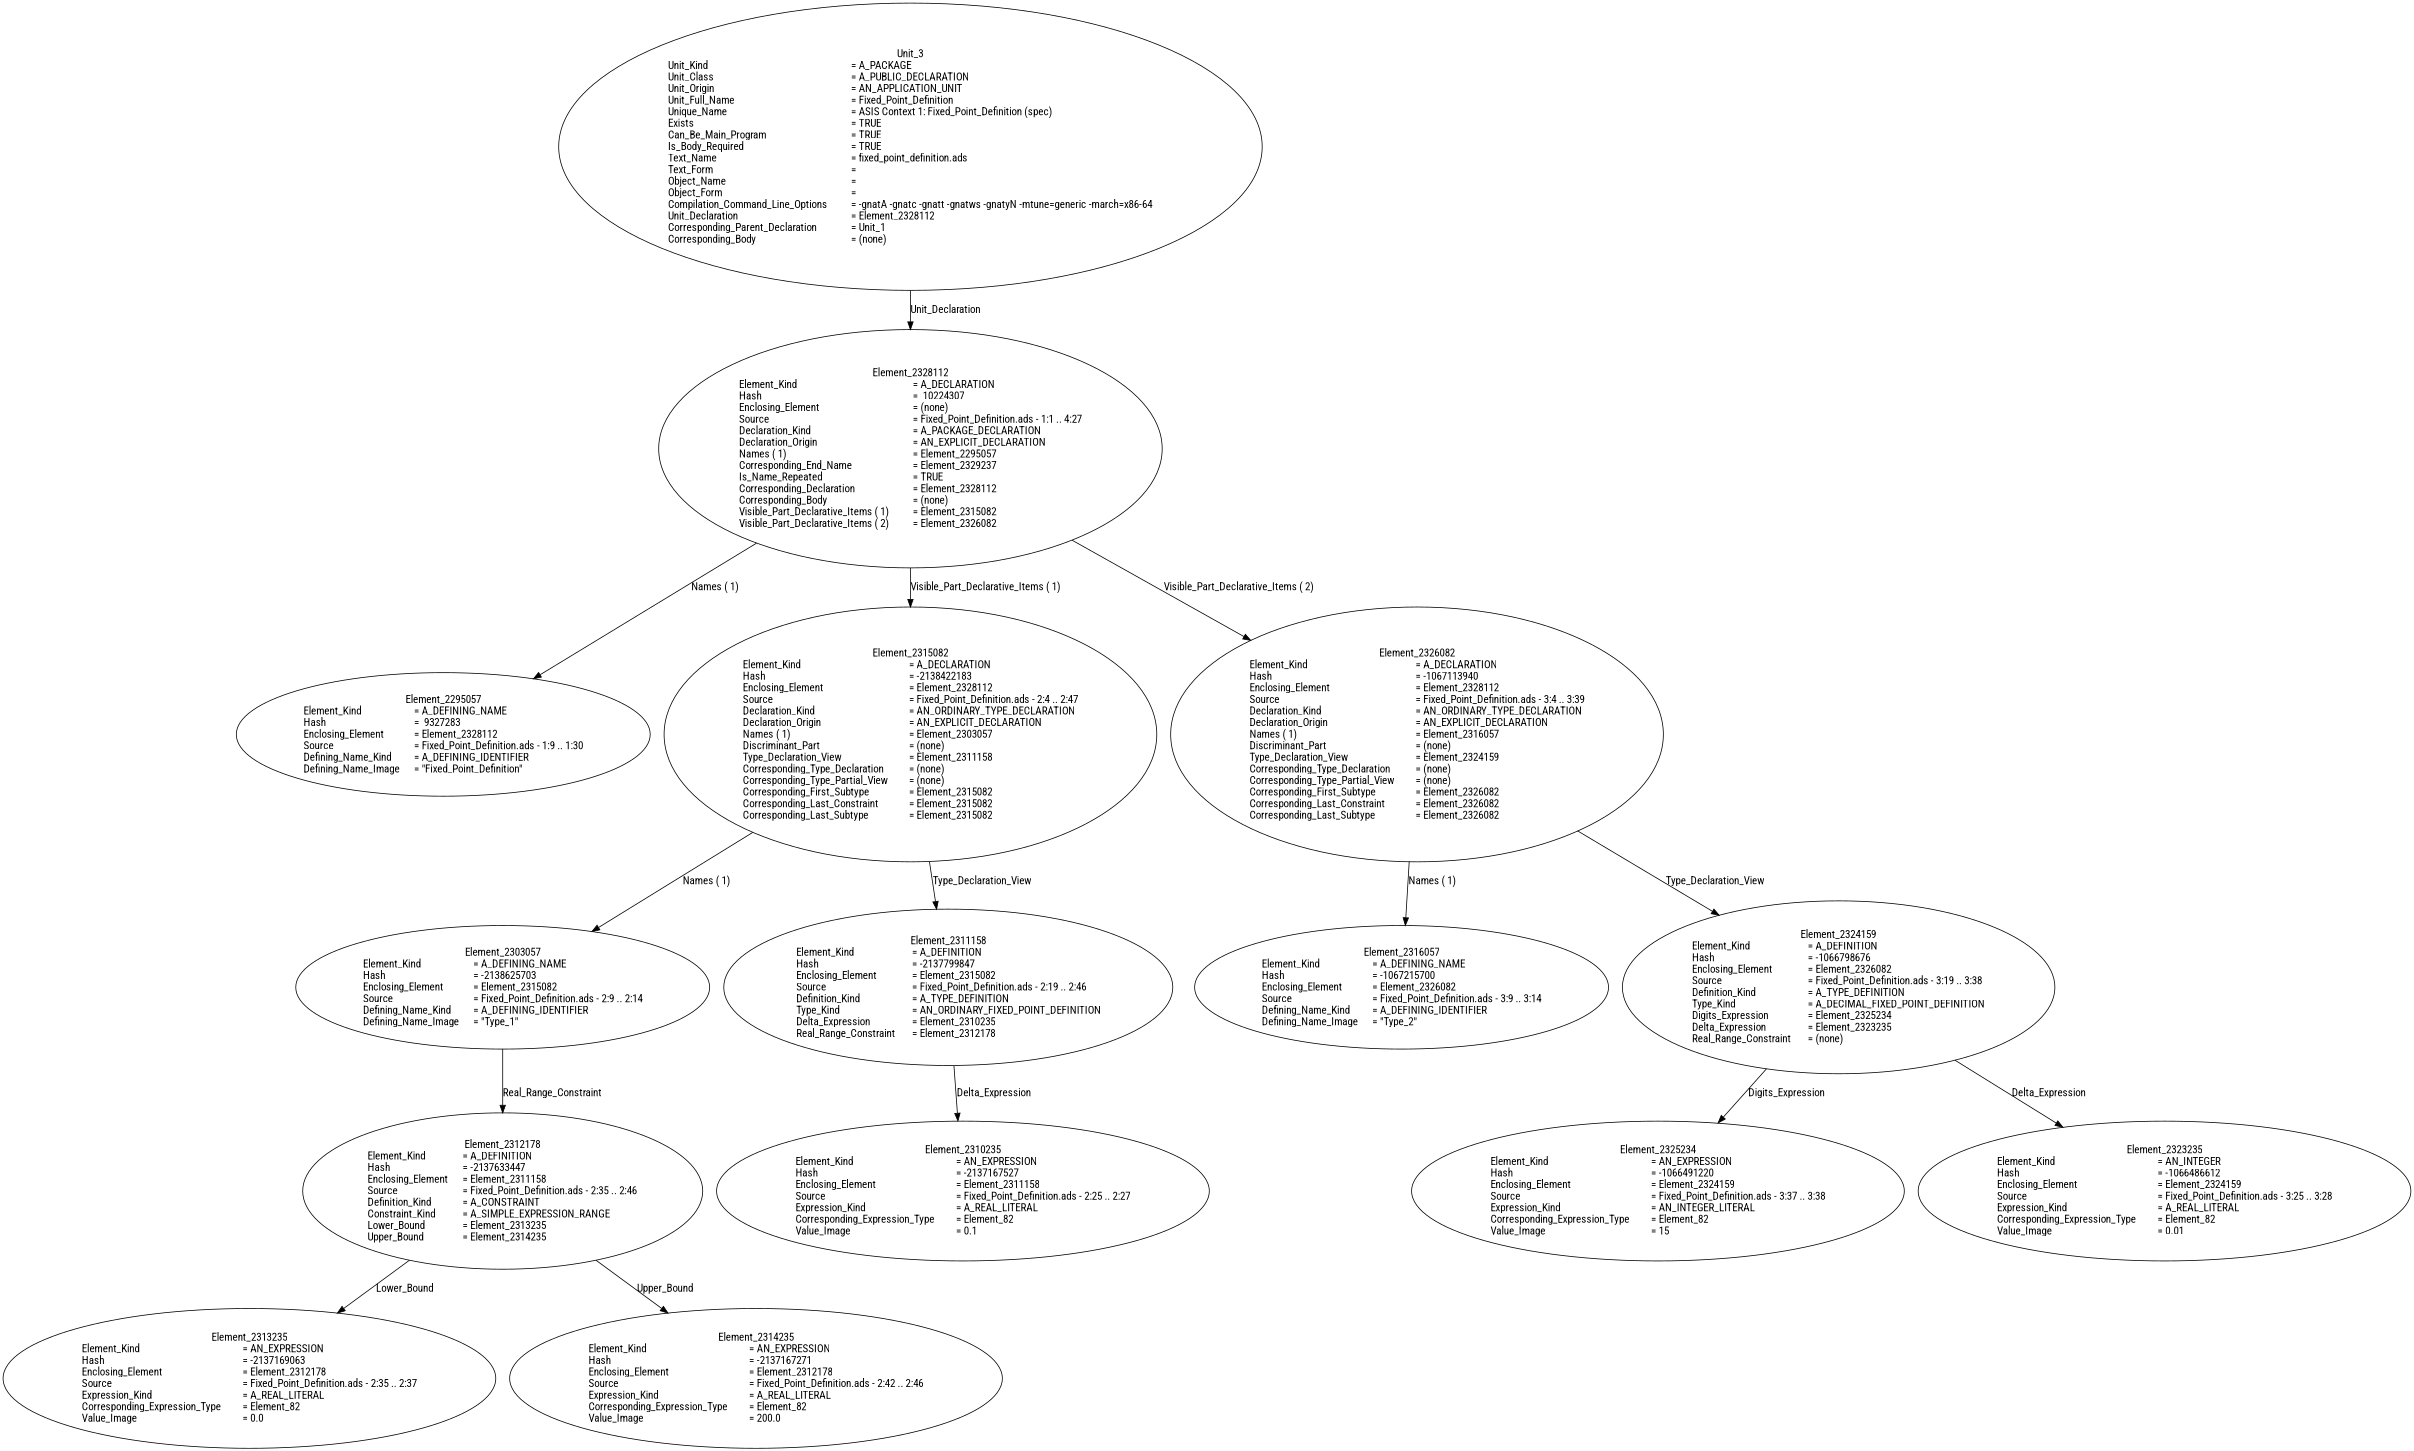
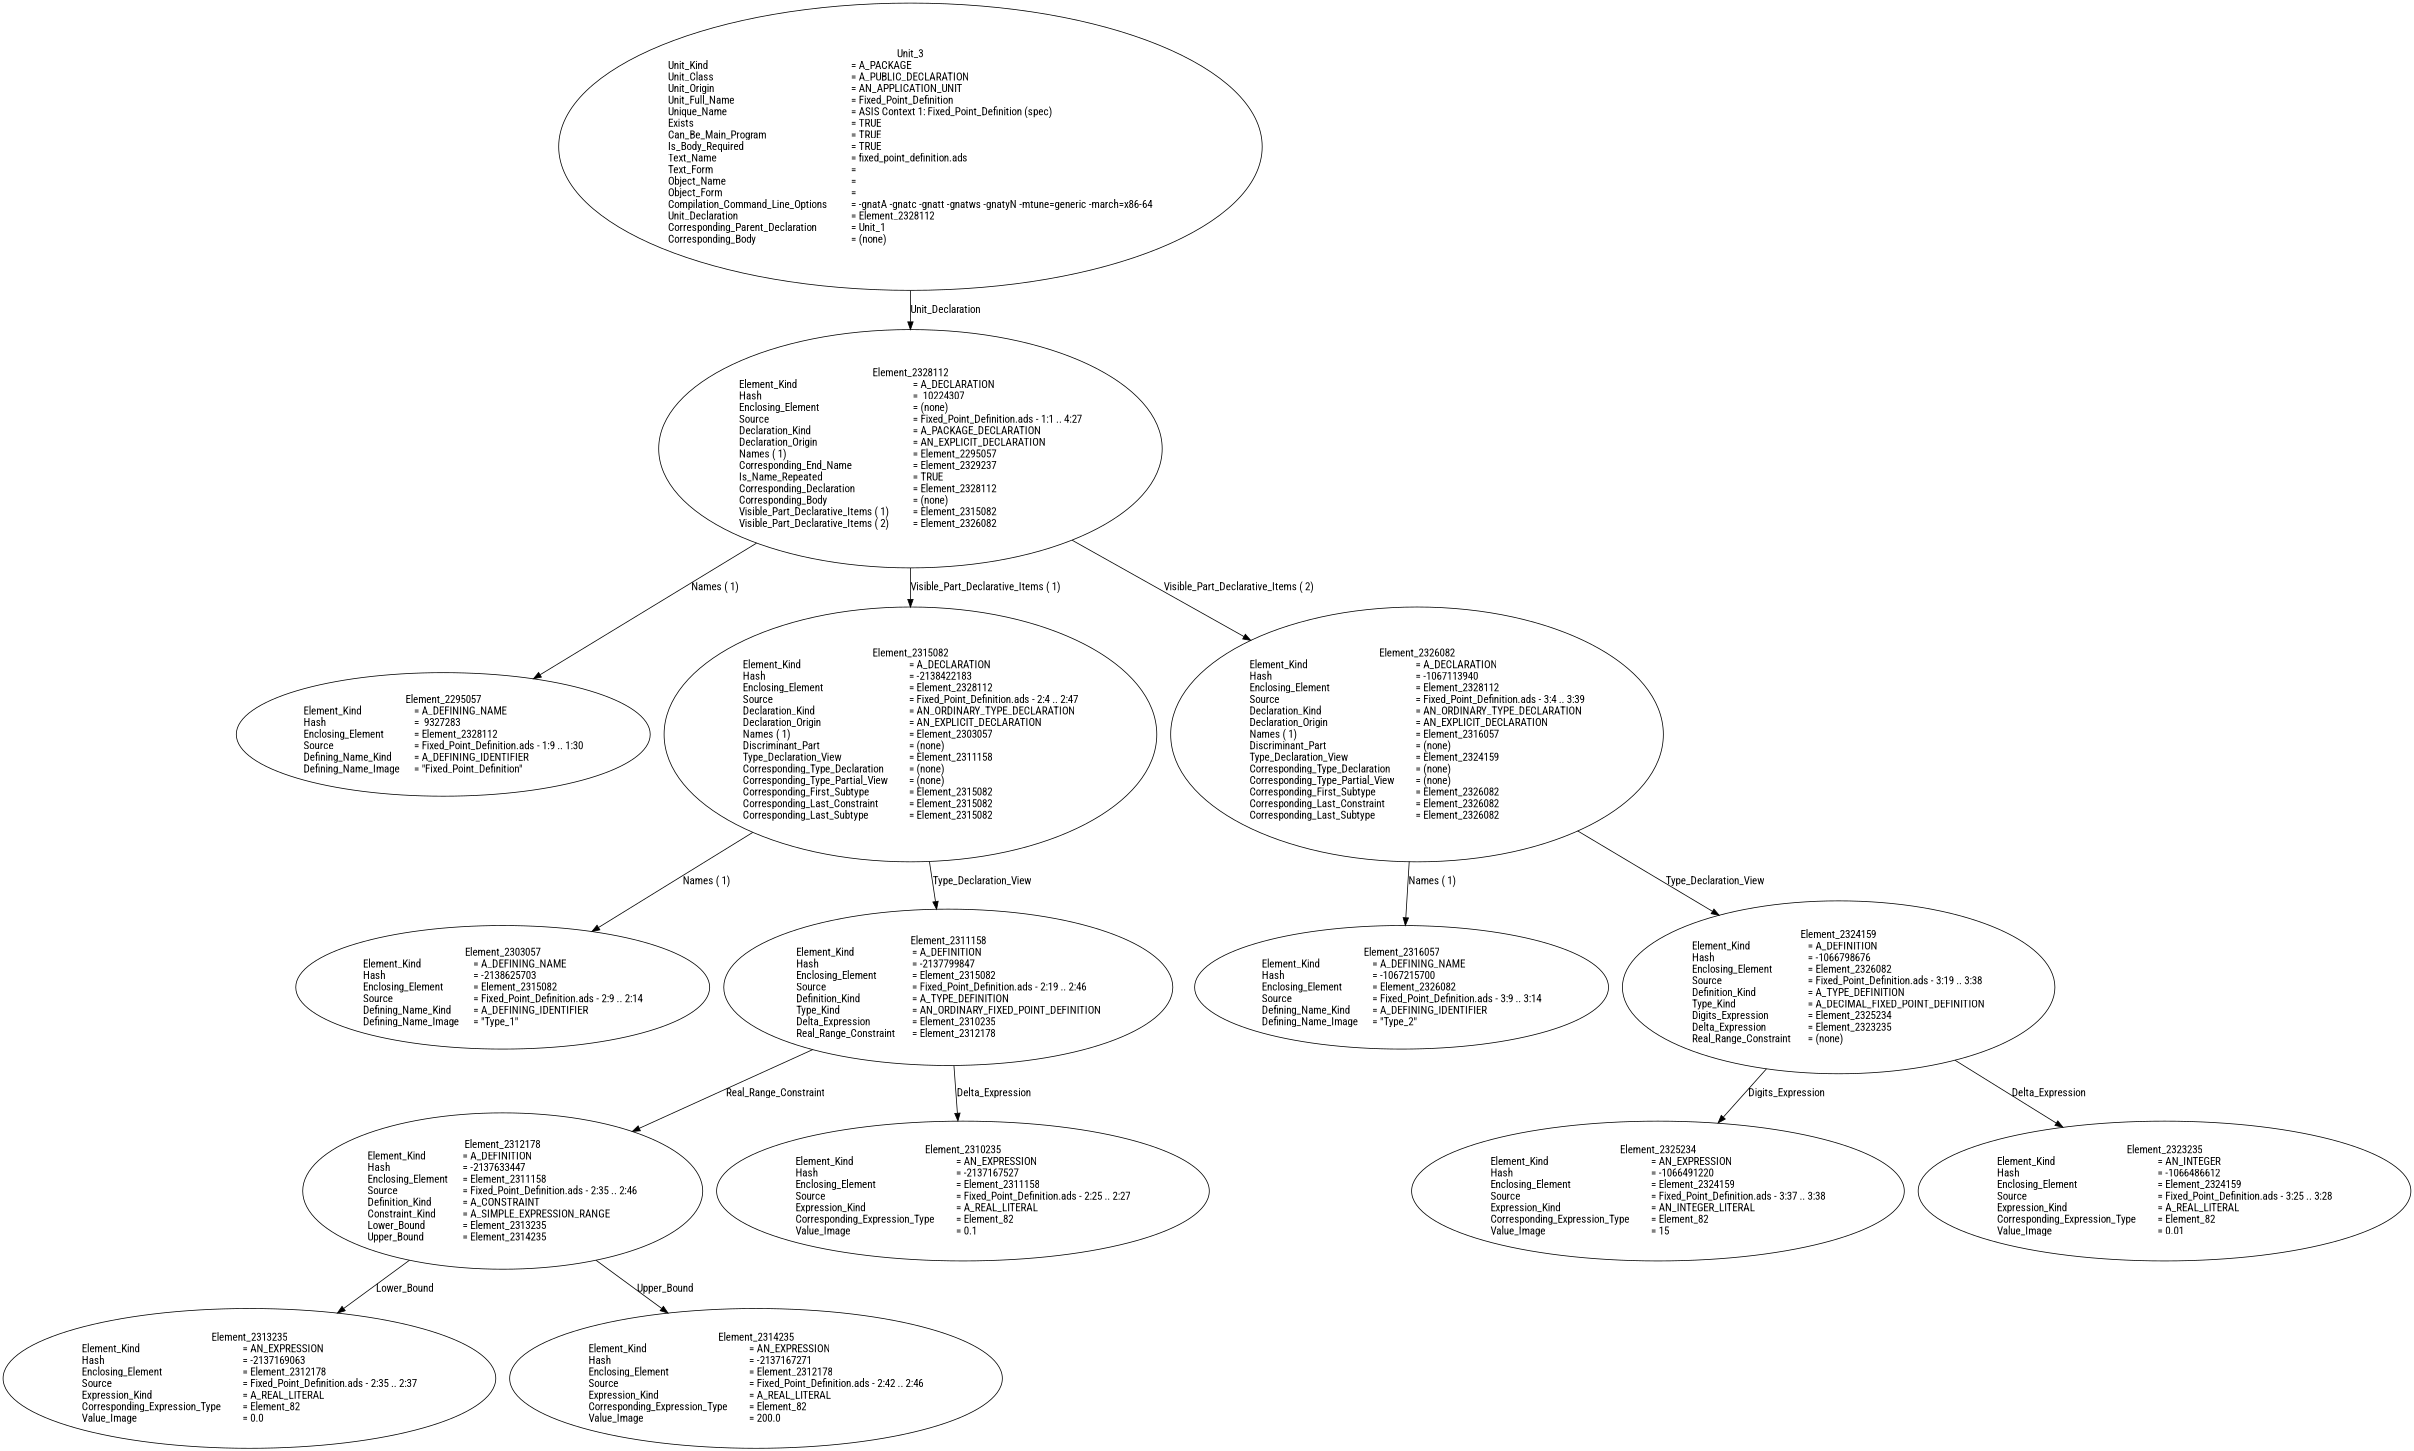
edge "Element_2303057" -> "Element_2312178": now "Element_2311158" -> "Element_2312178"
